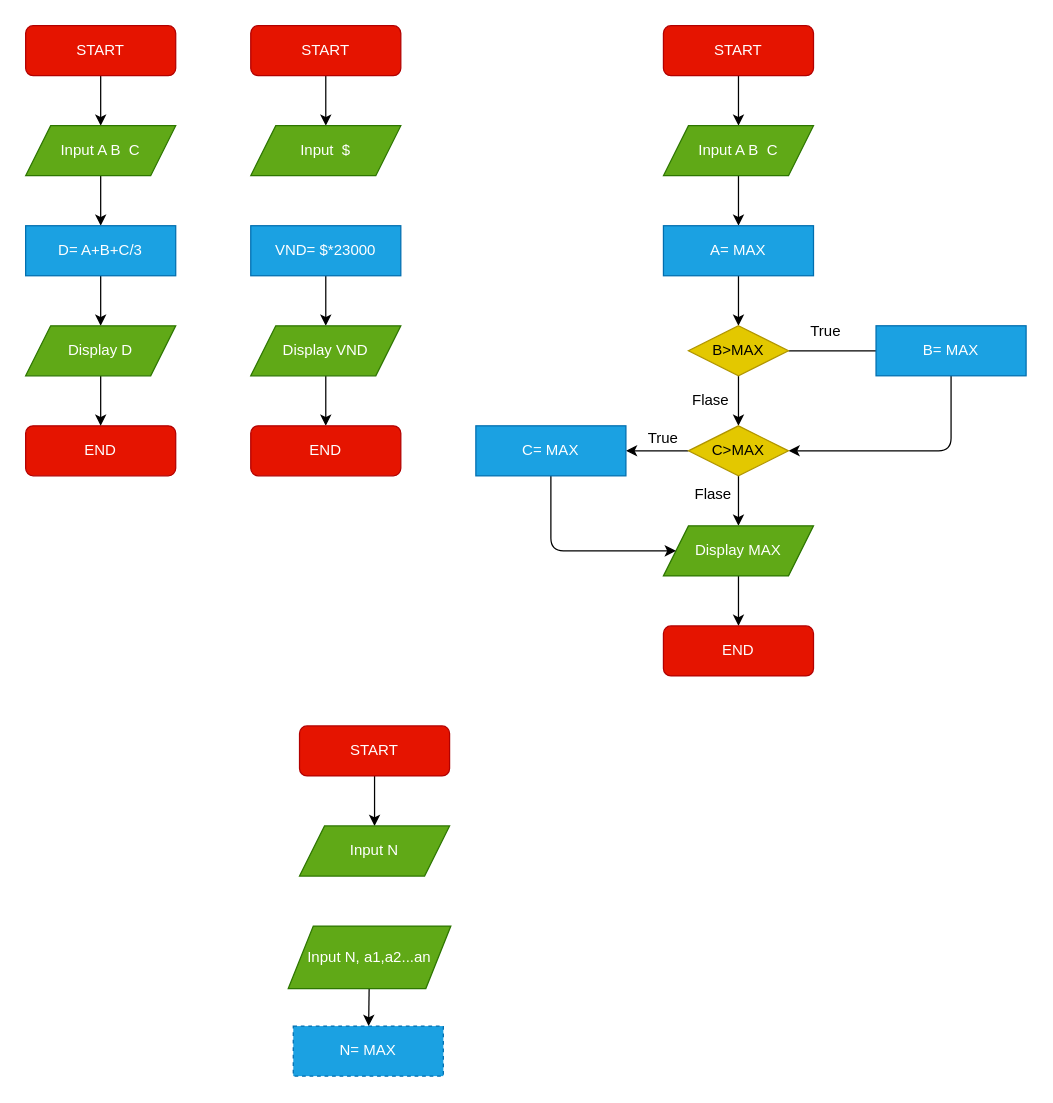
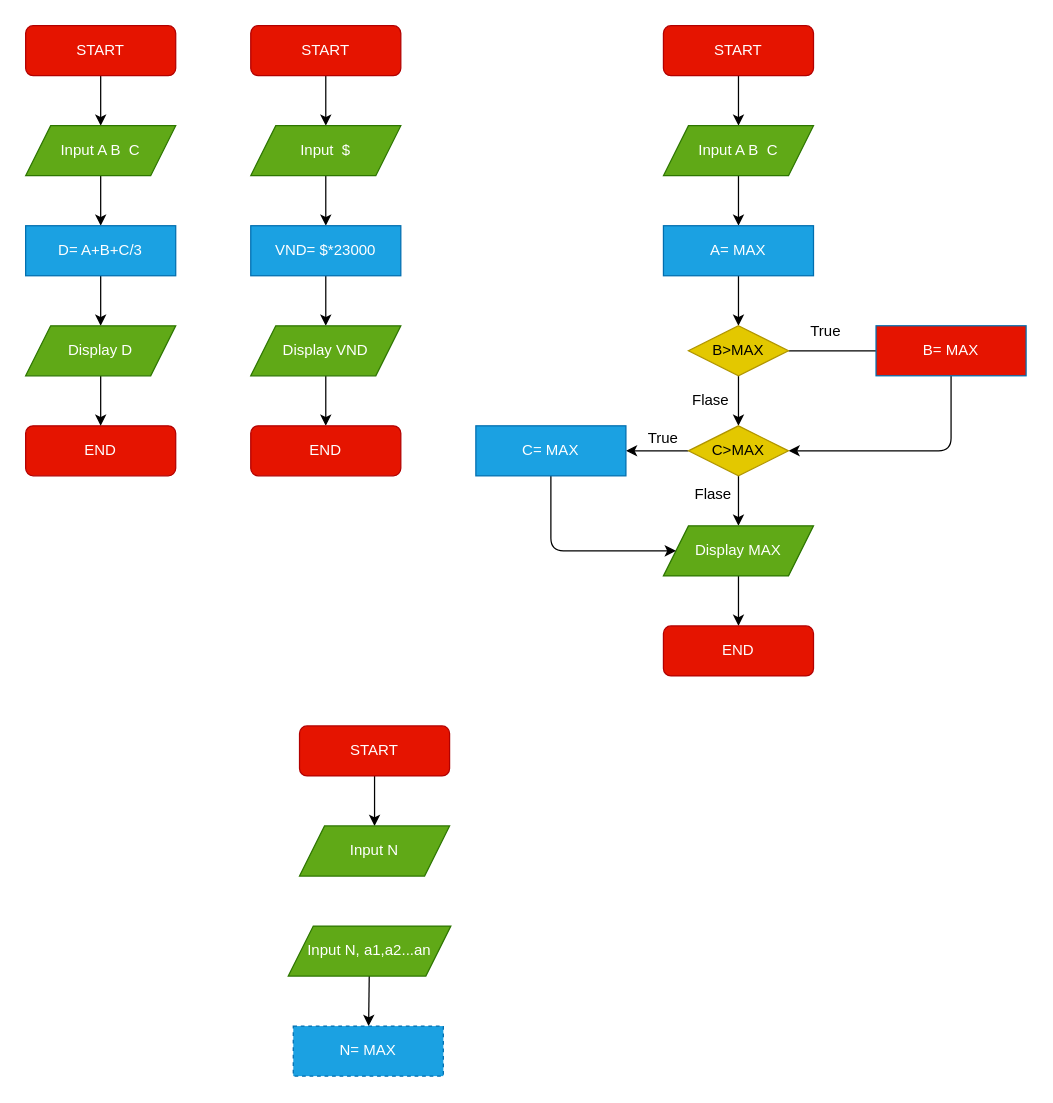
edge "Input $" -> "VND= $*23000": added
node "B= MAX": fillcolor #1ba1e2 -> #e51400
node "Input N, a1,a2...an": size 163x63 -> 163x50
